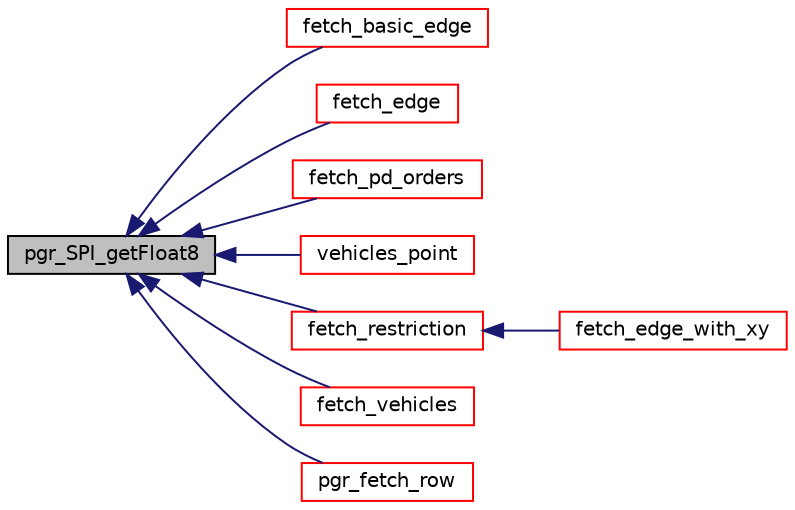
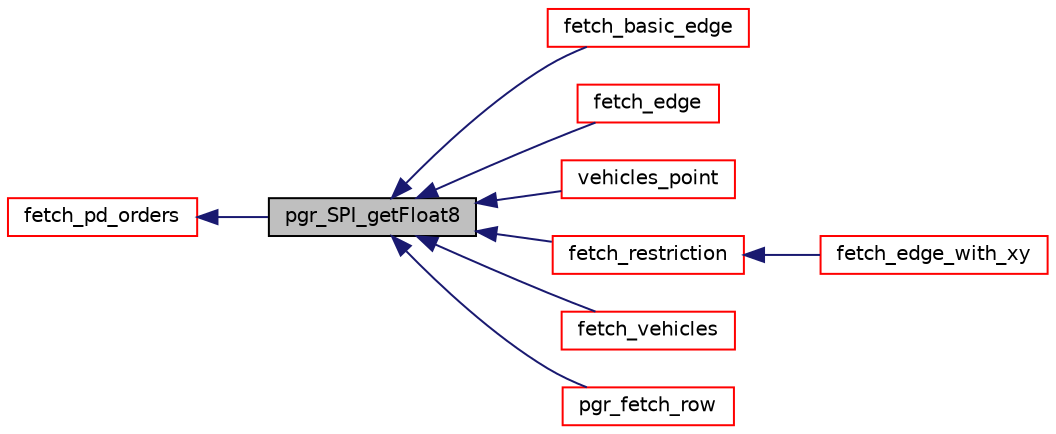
edge "fetch_pd_orders" -> "pgr_SPI_getFloat8": reversed
